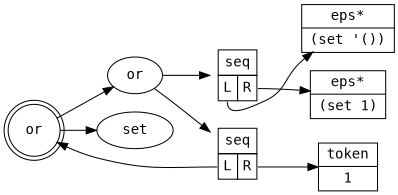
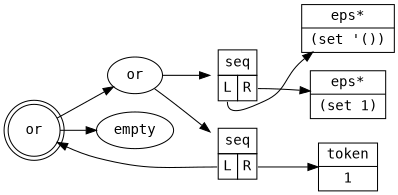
node "set": label "set" -> "empty"
